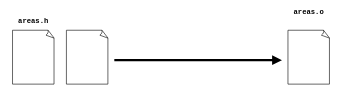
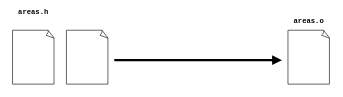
node "areas.o": moved (309, 12) -> (309, 21)
node "areas.h": moved (33, 21) -> (33, 12)
